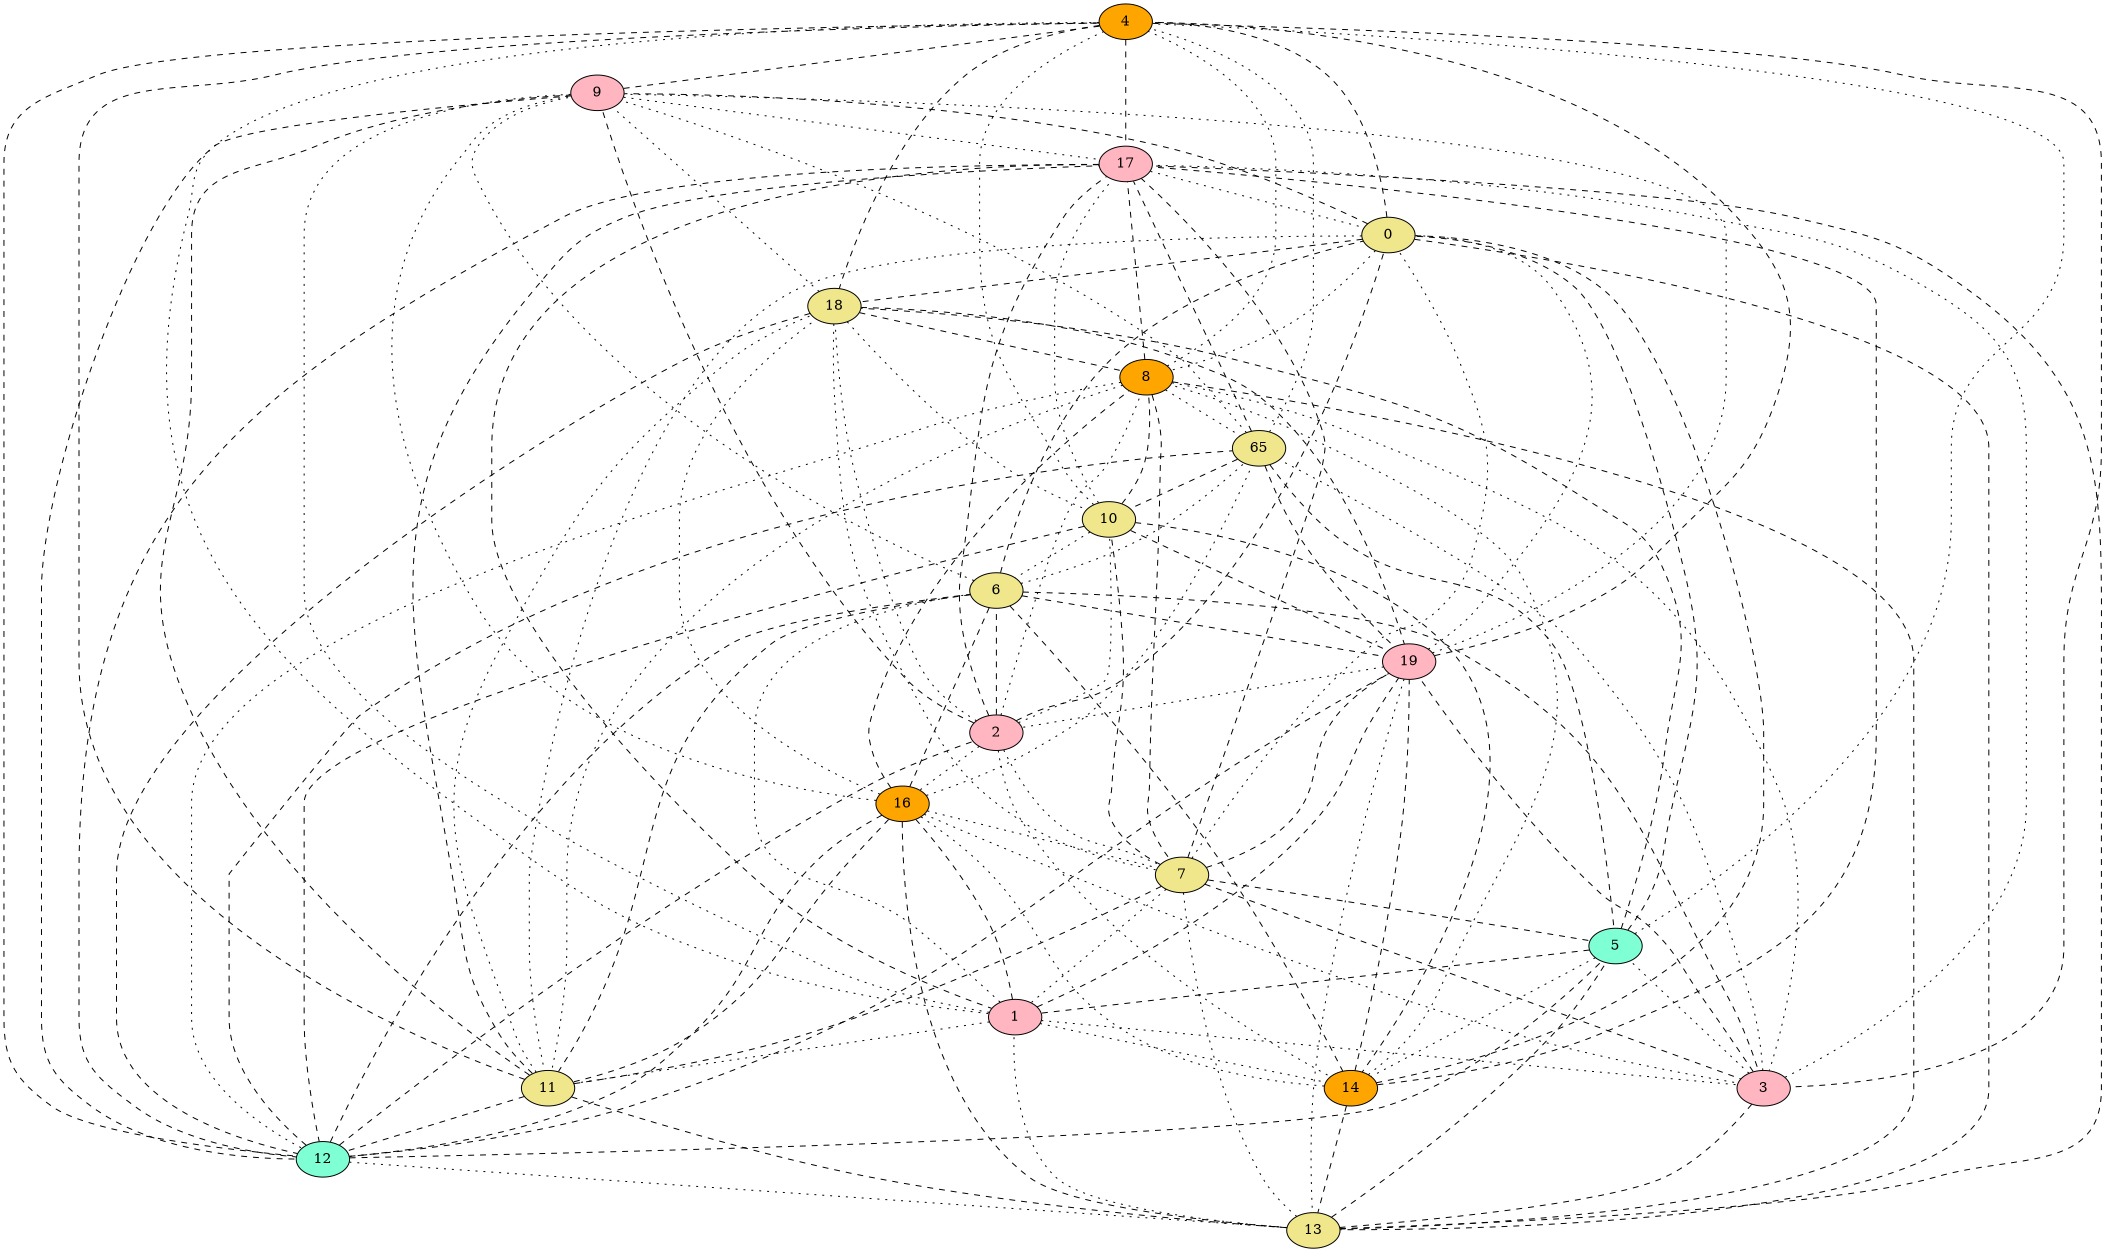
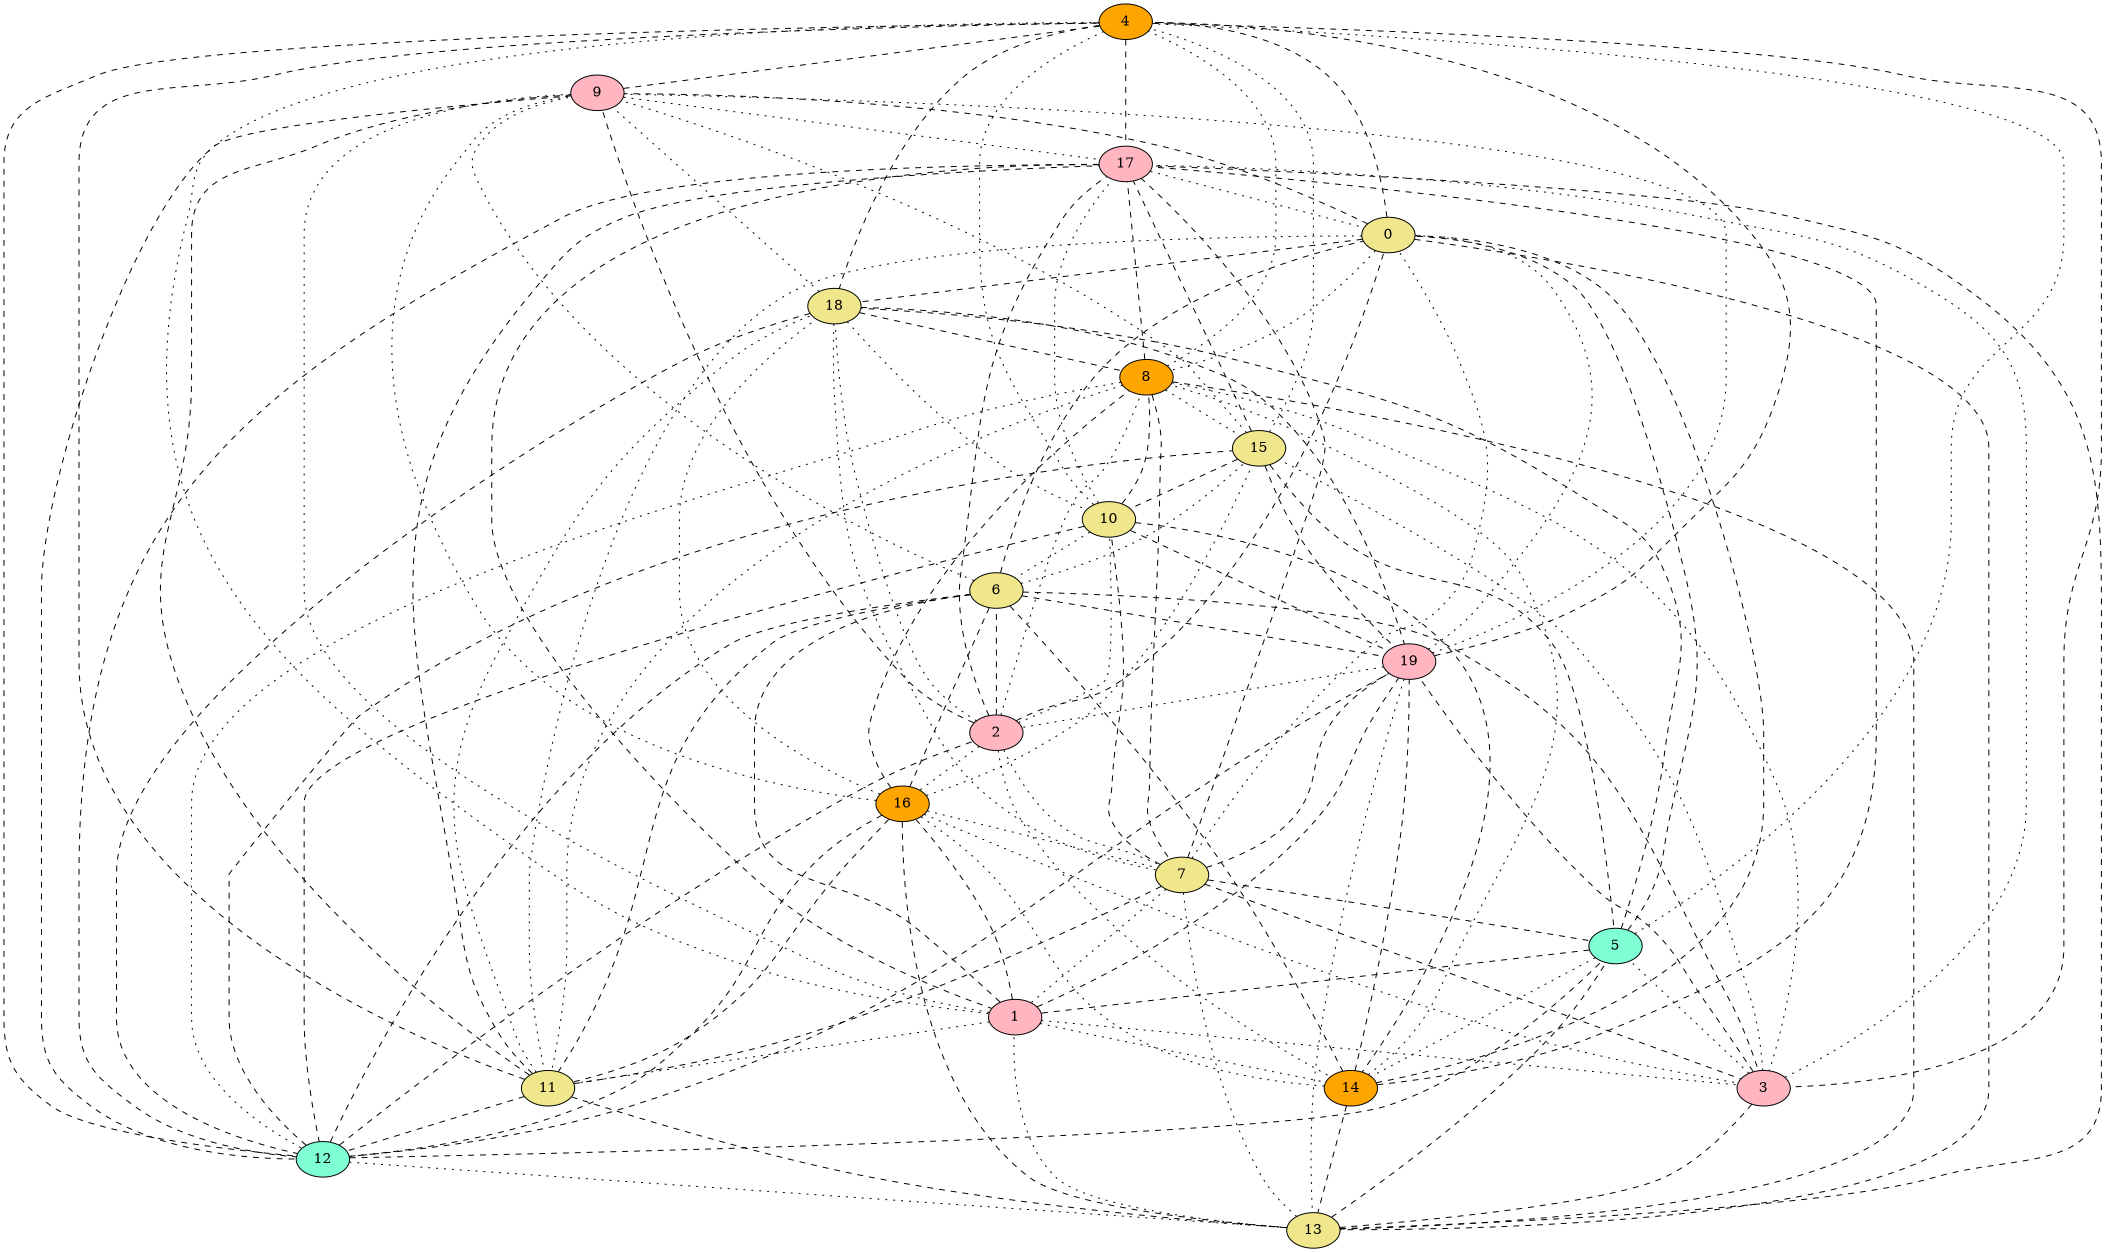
node "65": label "65" -> "15"
edge "6" -- "1": style dotted -> dashed
